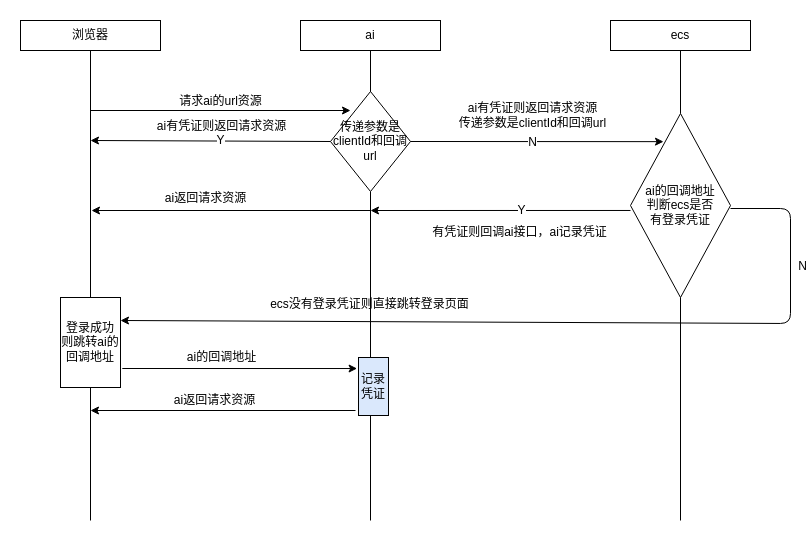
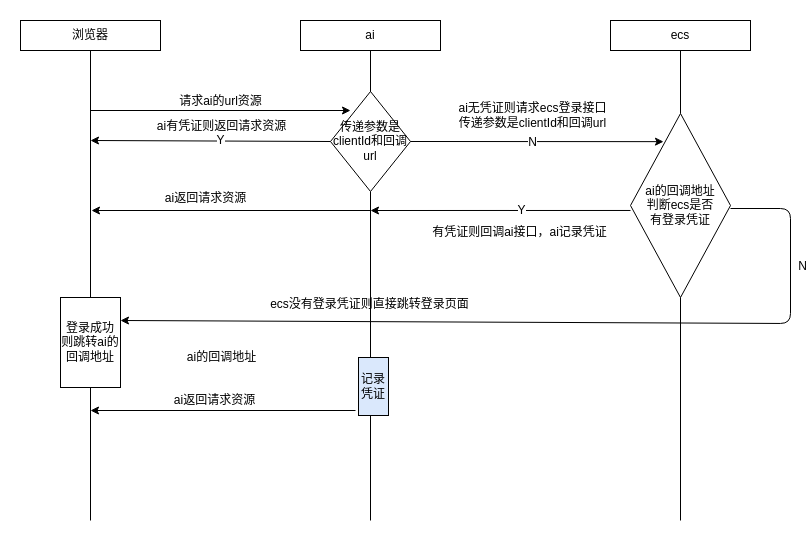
node "ai有凭证则返回请求资源 传递参数是clientId和回调url": label "ai有凭证则返回请求资源 传递参数是clientId和回调url" -> "ai无凭证则请求ecs登录接口 传递参数是clientId和回调url"
edge "登录成功则跳转ai的回调地址" -> "记录凭证": removed
